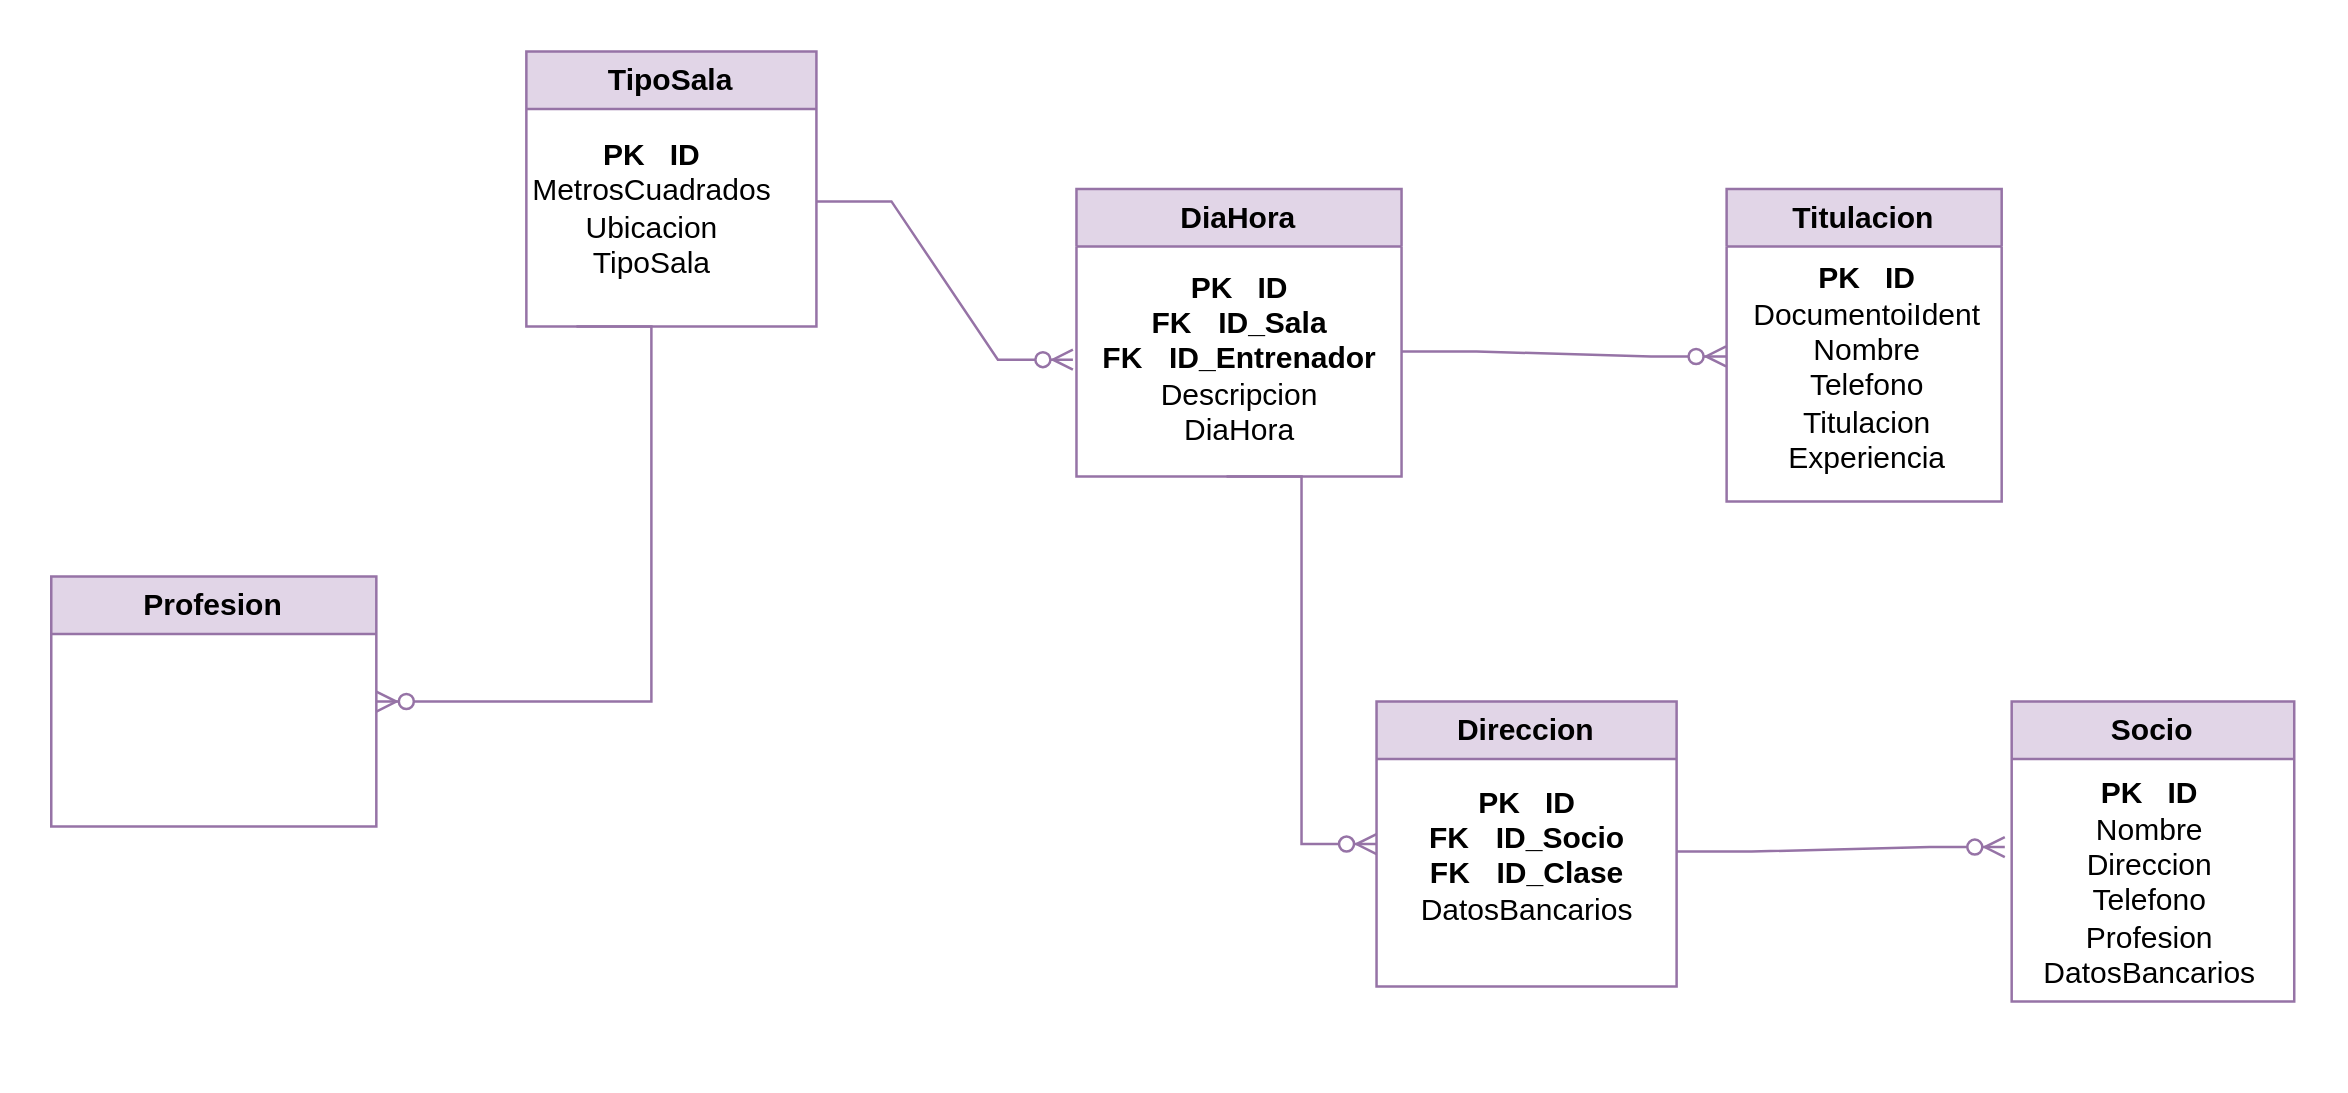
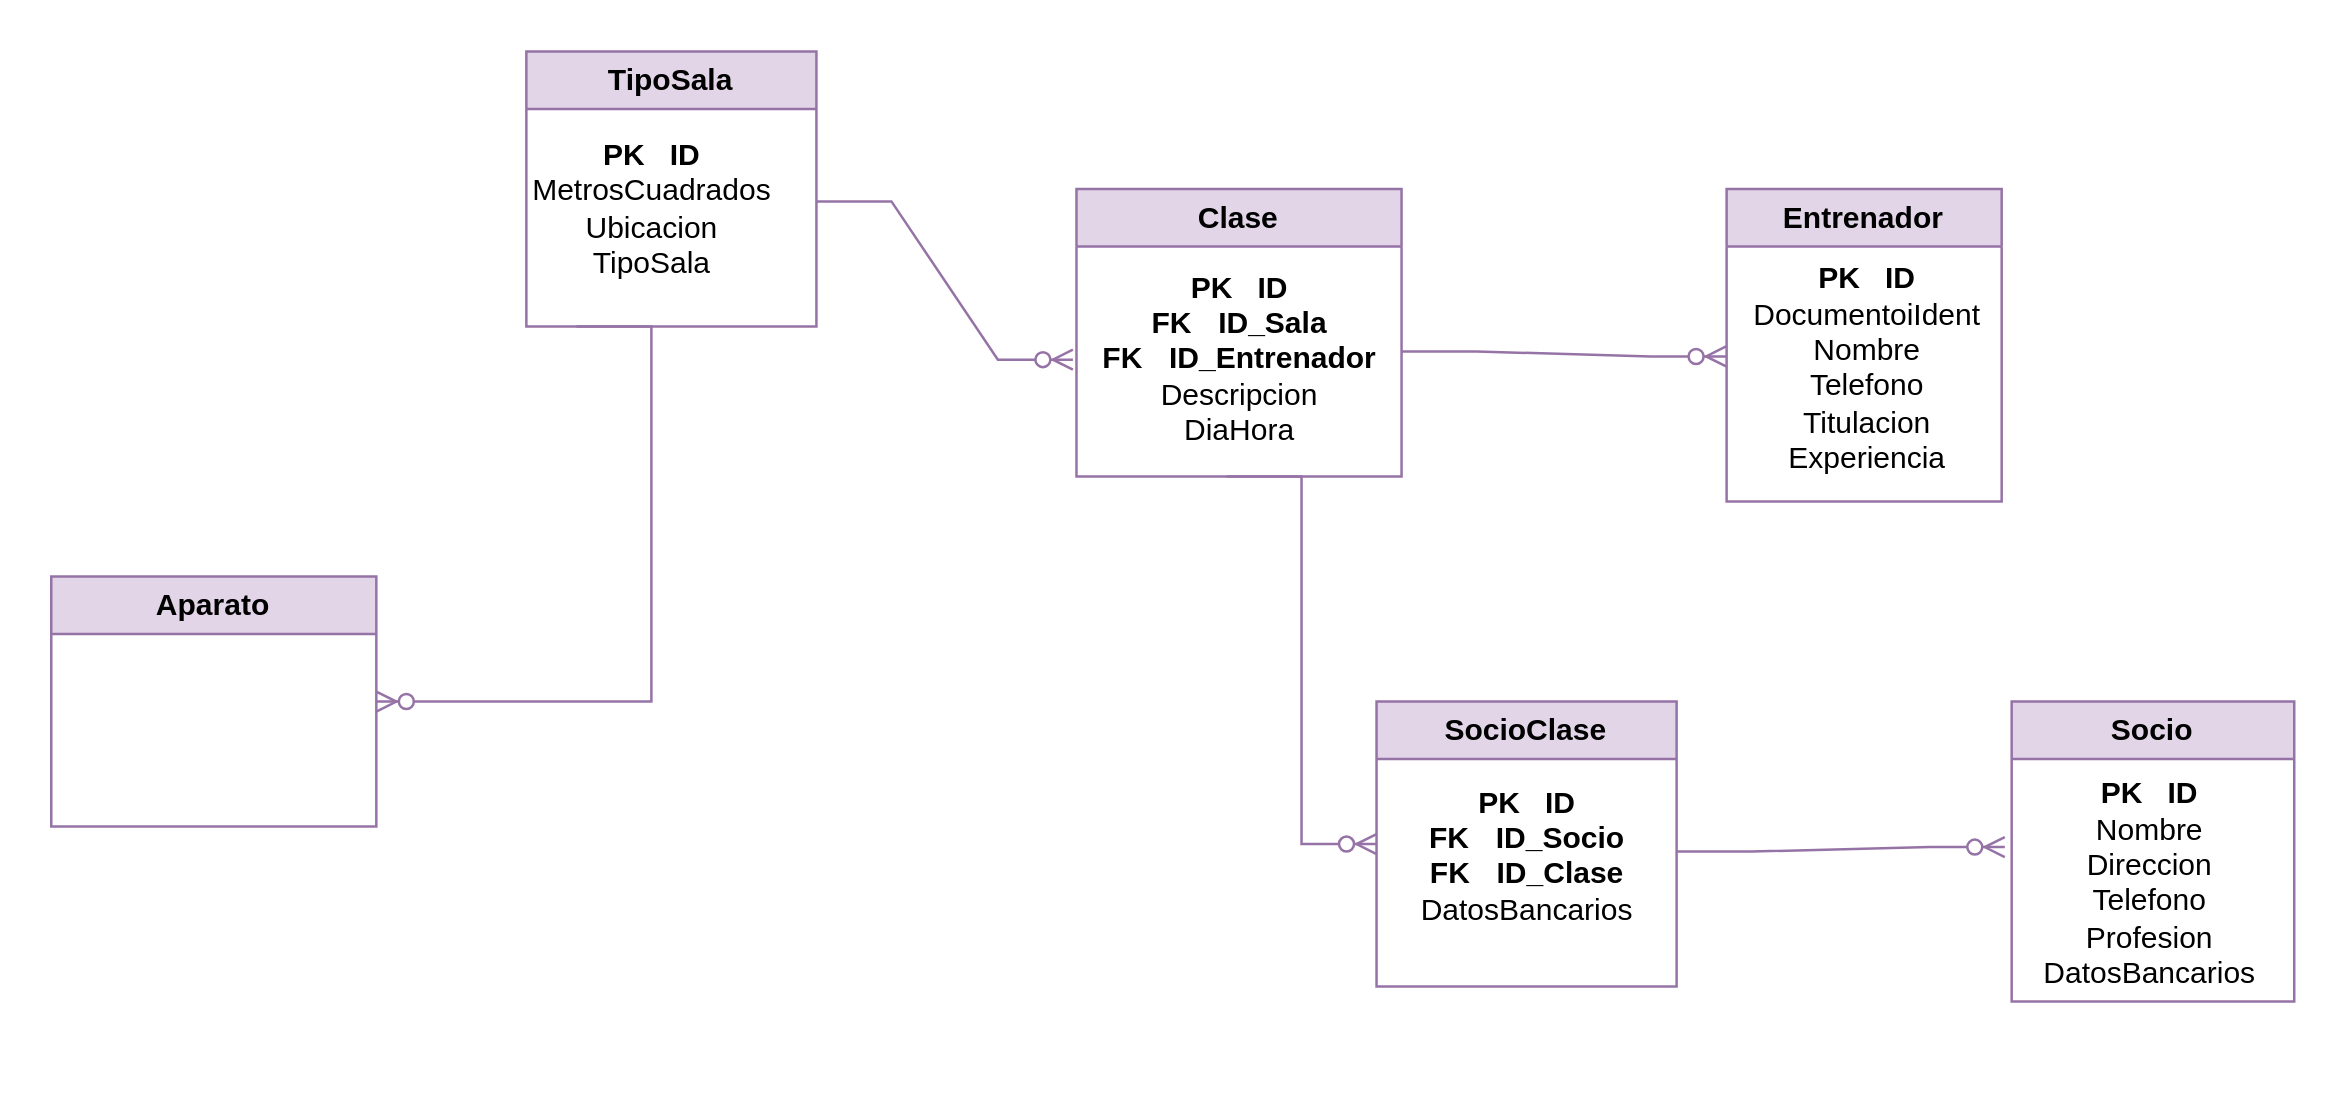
node "DiaHora": label "DiaHora" -> "Clase"
node "Titulacion": label "Titulacion" -> "Entrenador"
node "Profesion": label "Profesion" -> "Aparato"
node "Direccion": label "Direccion" -> "SocioClase"
